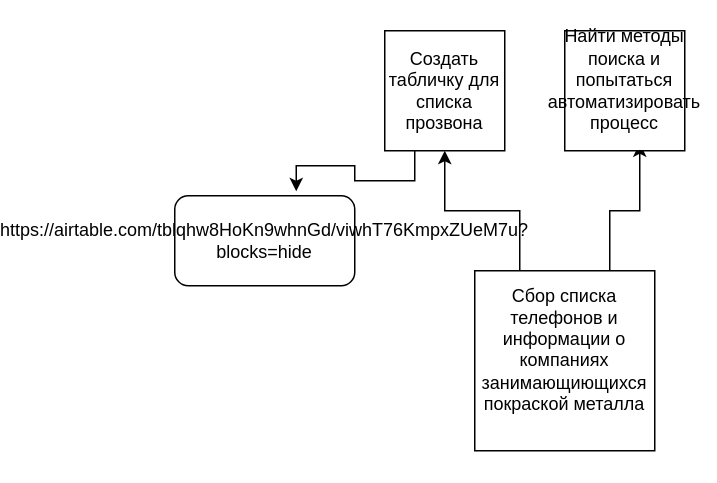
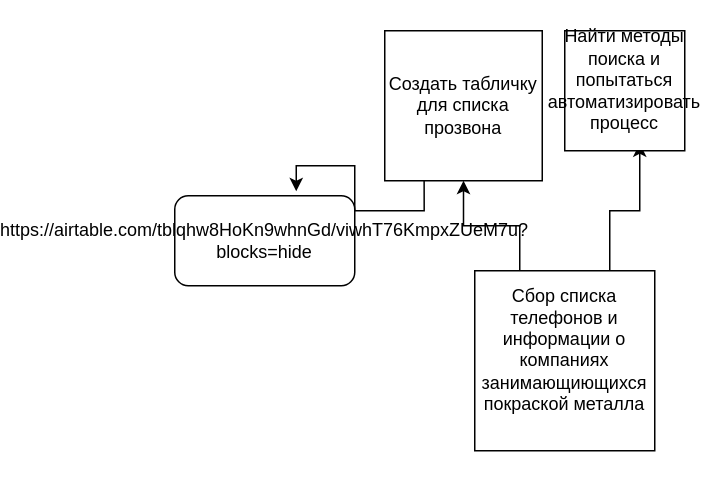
node "Создать табличку для списка прозвона": size 120x120 -> 158x150
